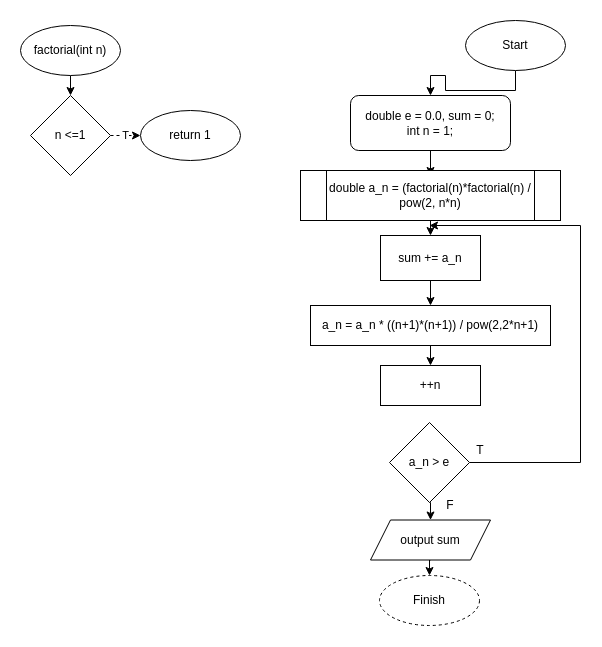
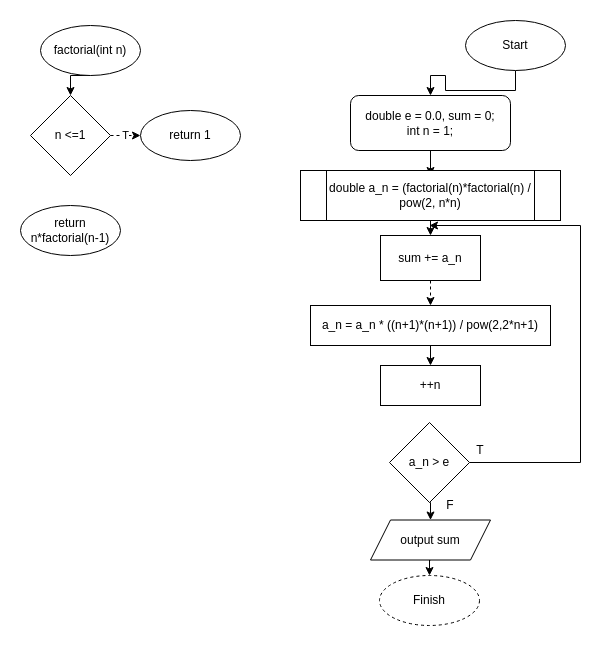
node "factorial(int n)": moved (71, 51) -> (91, 51)
node "return n*factorial(n-1)": added
edge "sum += a_n" -> "a_n = a_n * ((n+1)*(n+1)) / pow(2,2*n+1)": style solid -> dashed
